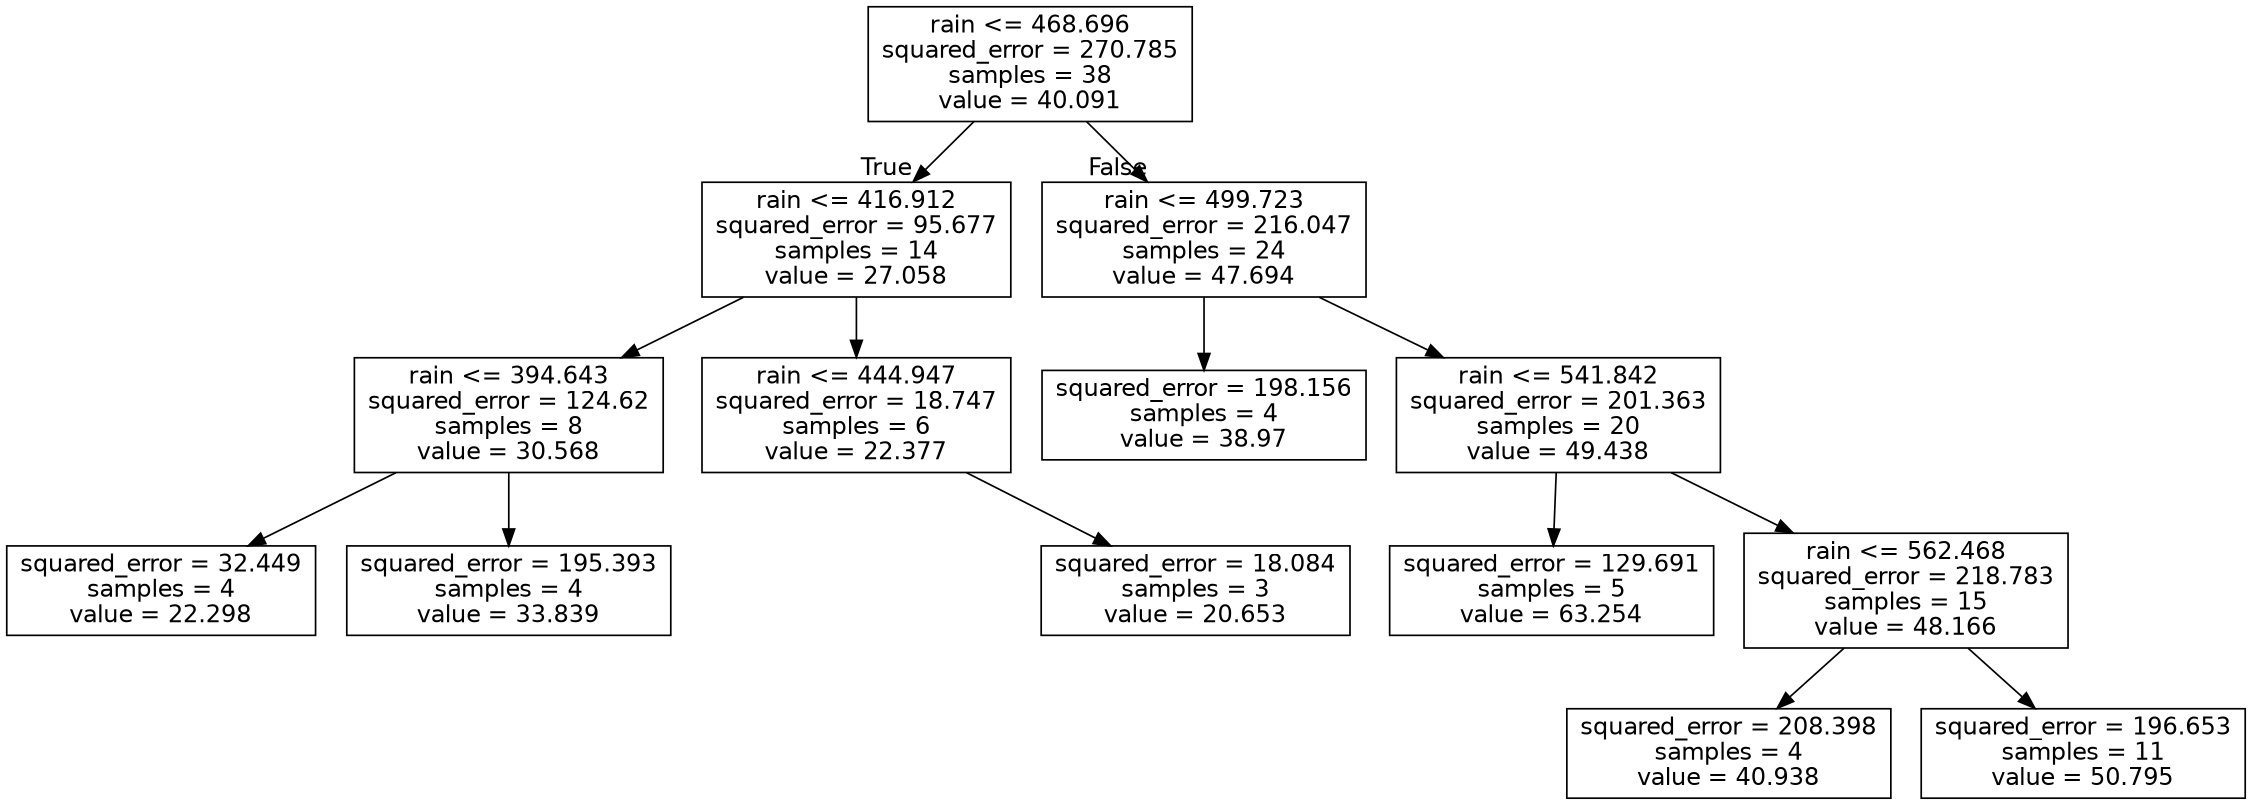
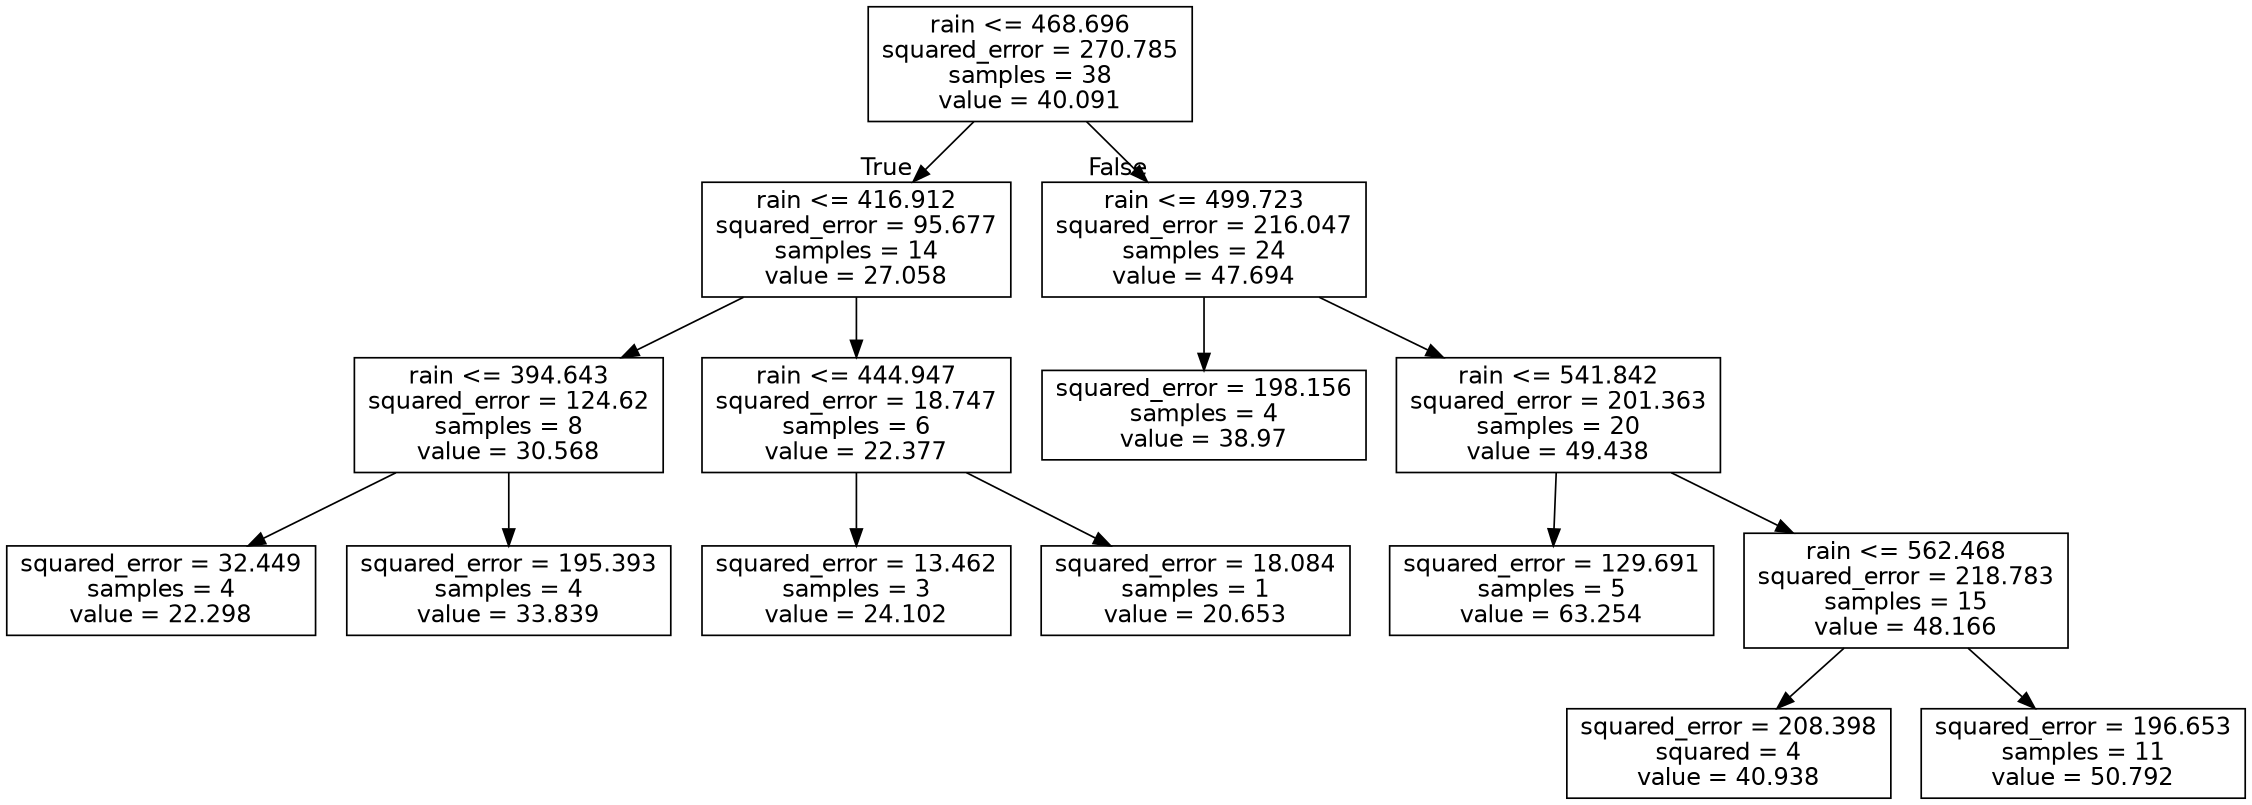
node "squared_error = 13.462 samples = 3 value = 24.102": added
node "squared_error = 18.084 samples = 3 value = 20.653": label "squared_error = 18.084 samples = 3 value = 20.653" -> "squared_error = 18.084 samples = 1 value = 20.653"
node "squared_error = 208.398 samples = 4 value = 40.938": label "squared_error = 208.398 samples = 4 value = 40.938" -> "squared_error = 208.398 squared = 4 value = 40.938"
node "squared_error = 196.653 samples = 11 value = 50.795": label "squared_error = 196.653 samples = 11 value = 50.795" -> "squared_error = 196.653 samples = 11 value = 50.792"
